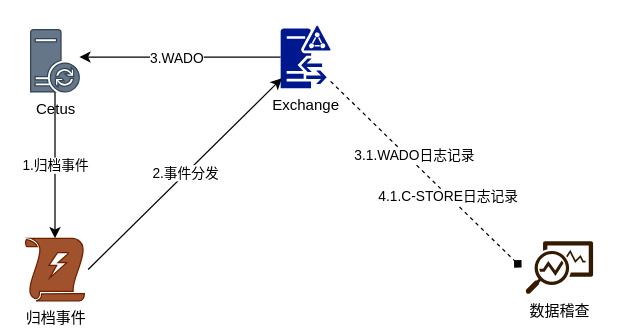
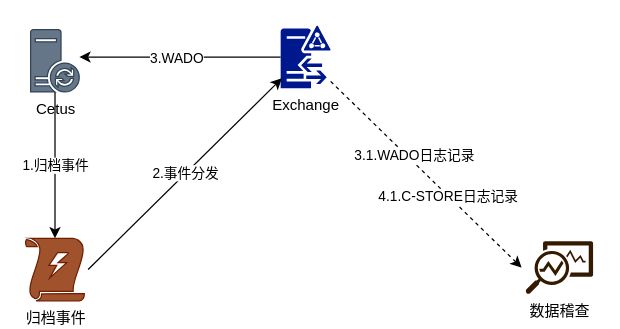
edge "Exchange" -> "数据稽查": arrowhead diamond -> classic
